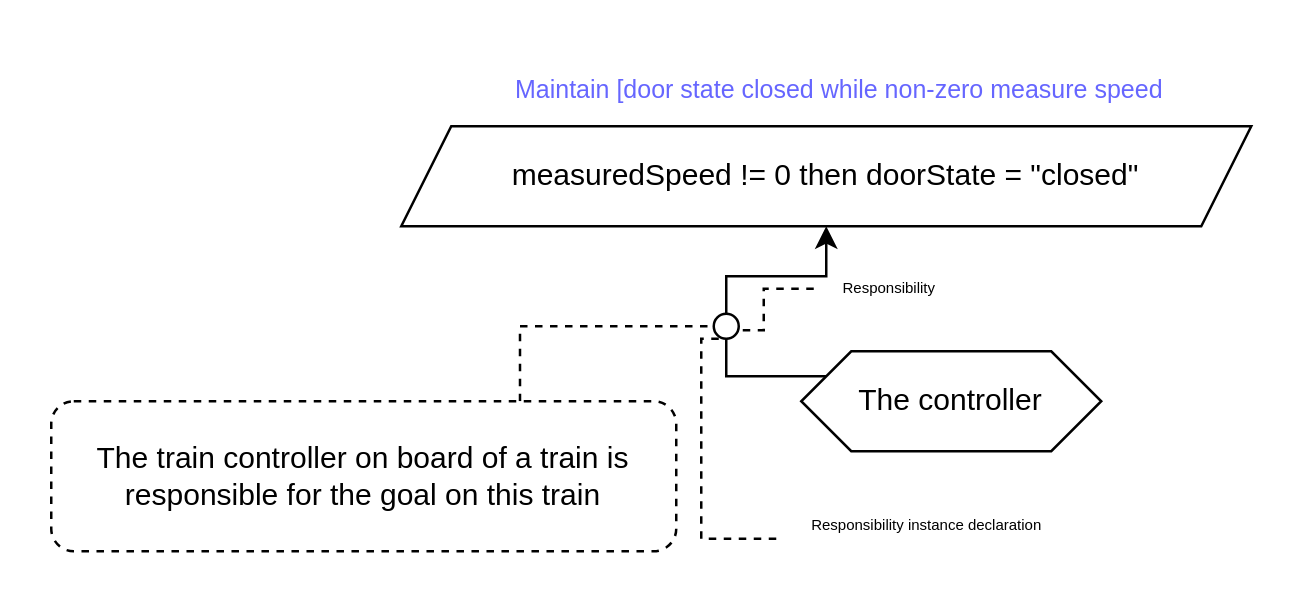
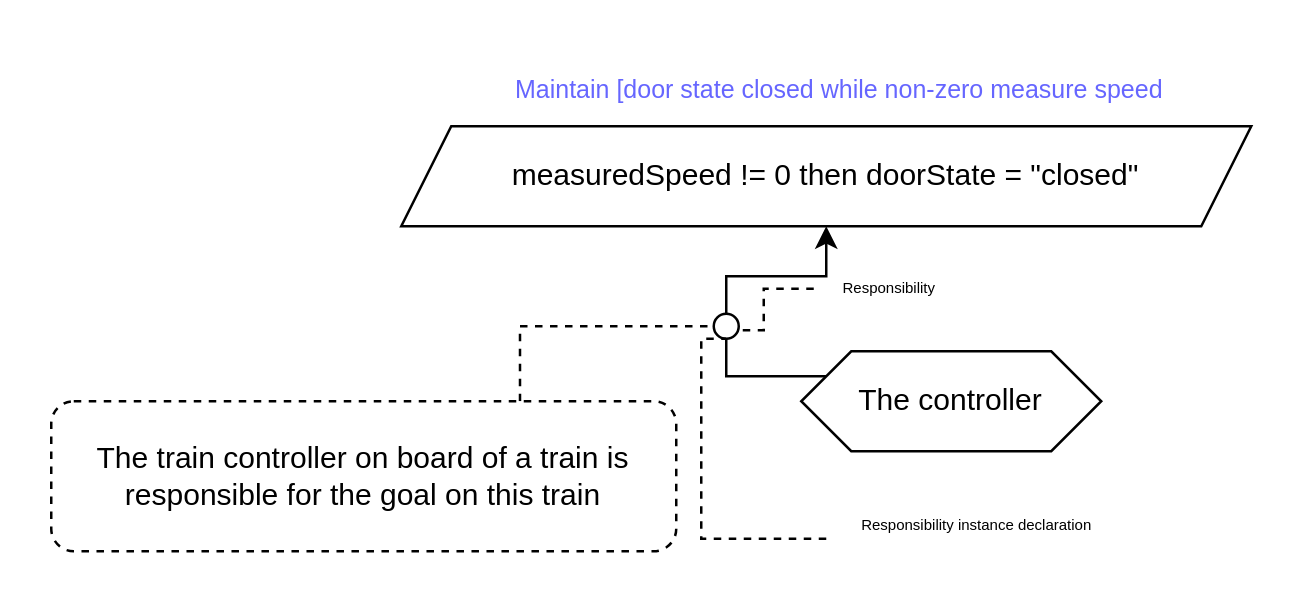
node "Responsibility instance declaration": moved (926, 526) -> (976, 526)
